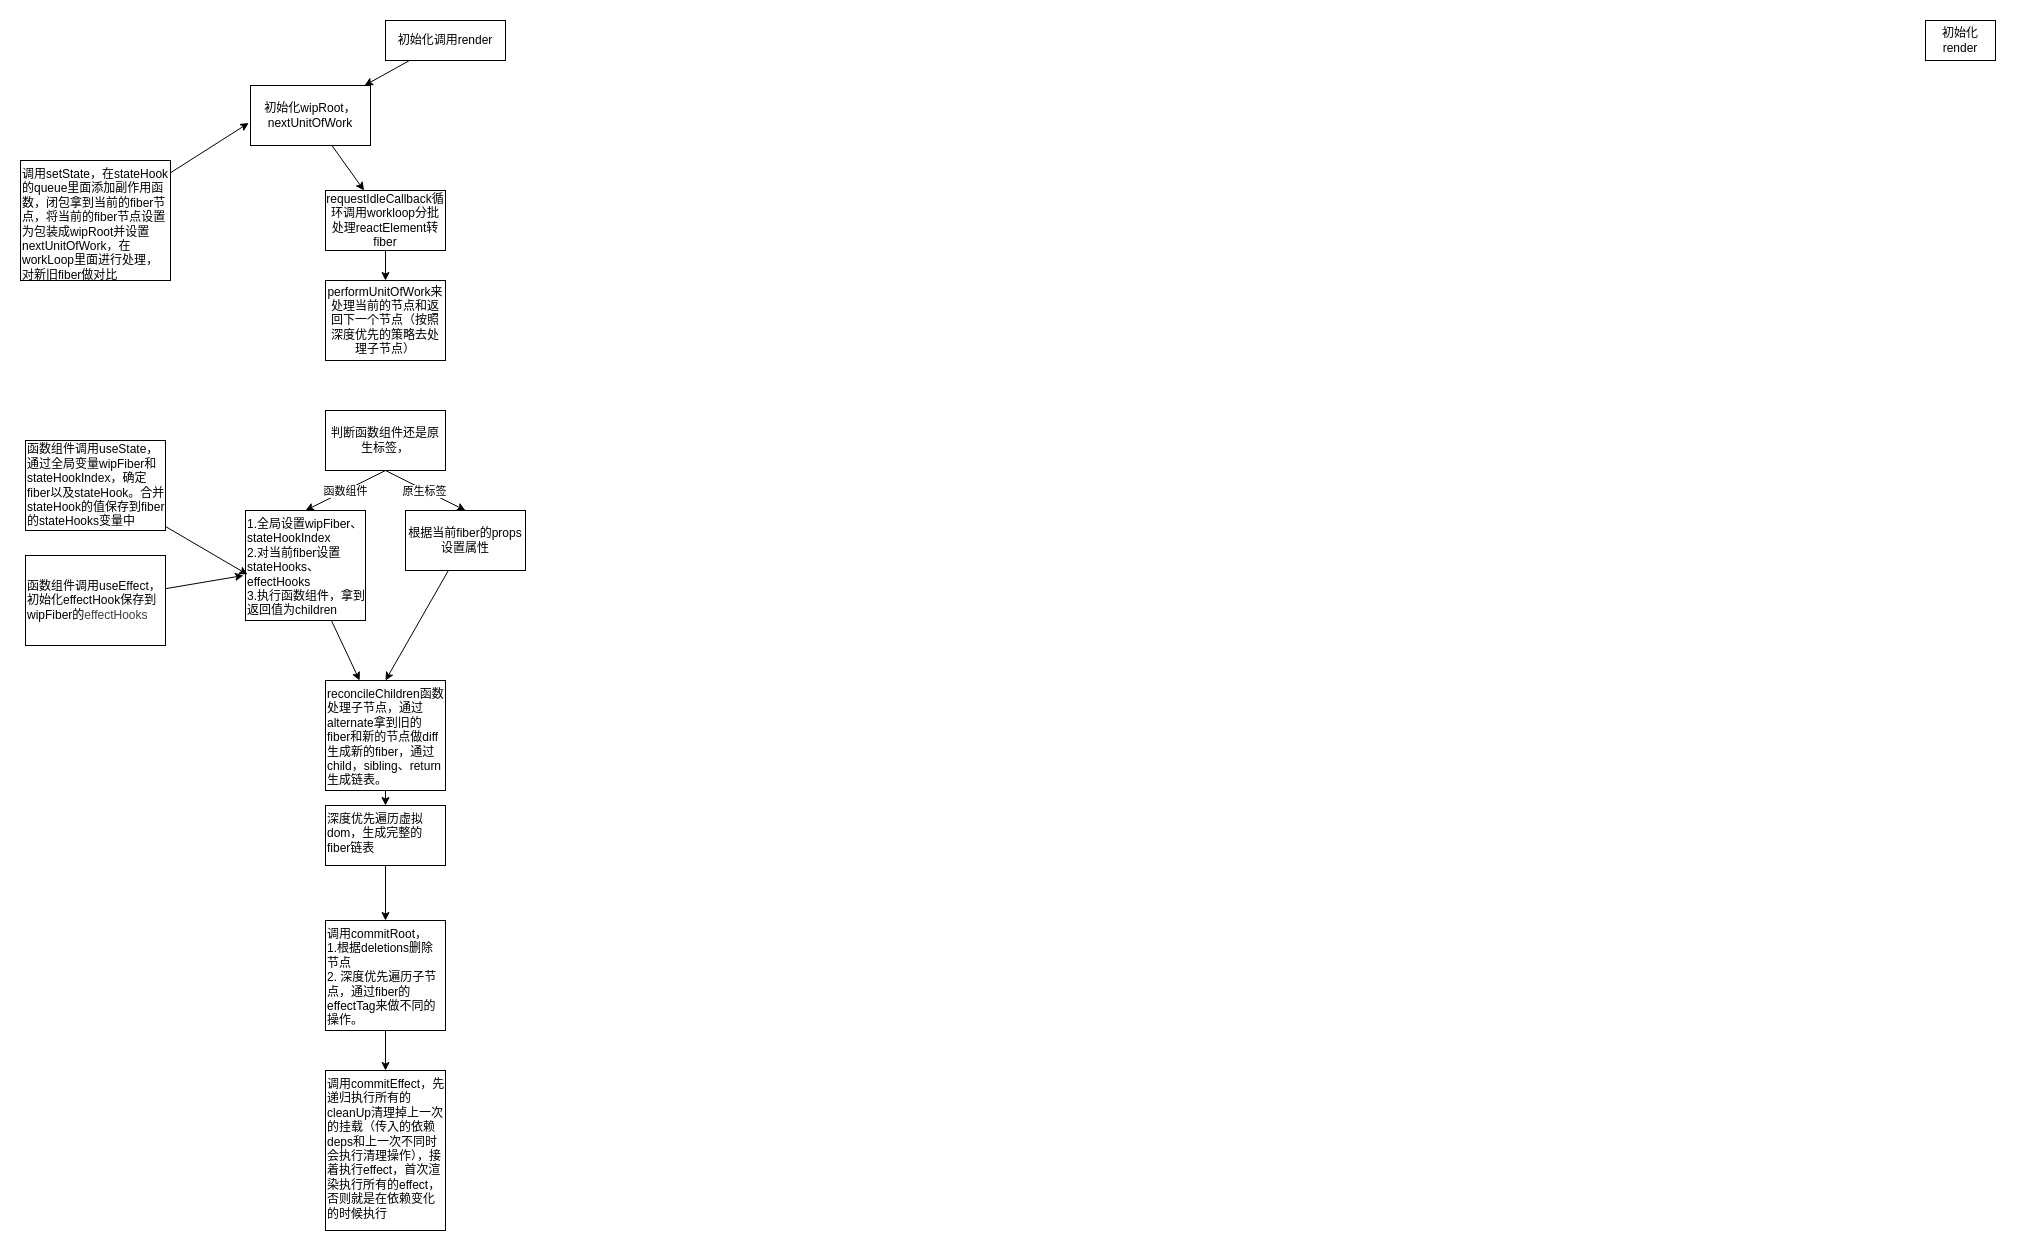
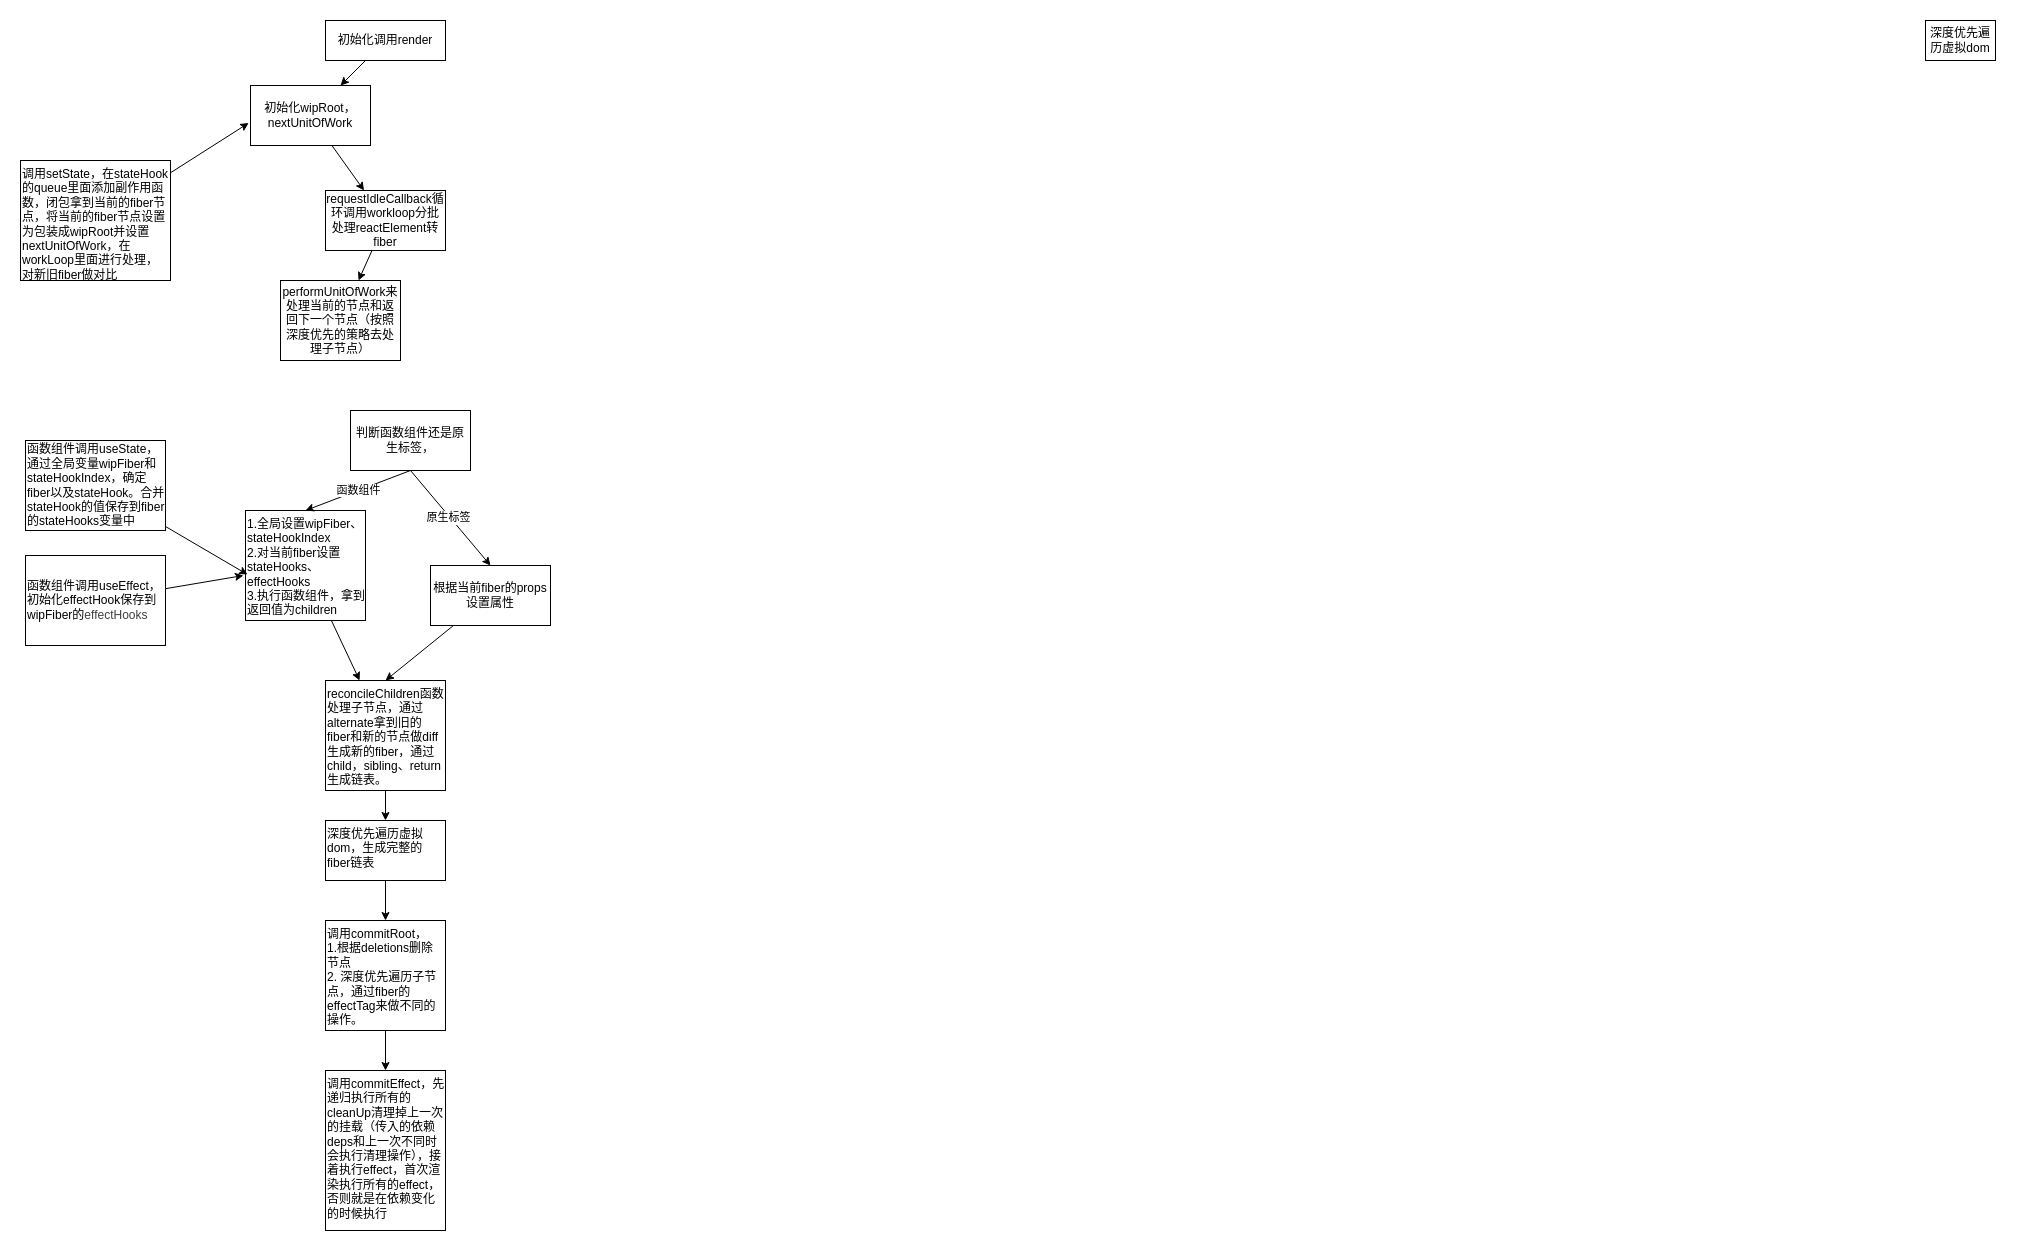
node "初始化调用render": moved (446, 41) -> (386, 41)
node "初始化render": label "初始化render" -> "深度优先遍历虚拟dom"
node "performUnitOfWork来处理当前的节点和返回下一个节点（按照深度优先的策略去处理子节点）": moved (386, 321) -> (341, 321)
node "判断函数组件还是原生标签，": moved (386, 441) -> (411, 441)
node "根据当前fiber的props设置属性": moved (466, 541) -> (491, 596)
node "深度优先遍历虚拟dom，生成完整的fiber链表": moved (386, 836) -> (386, 851)
